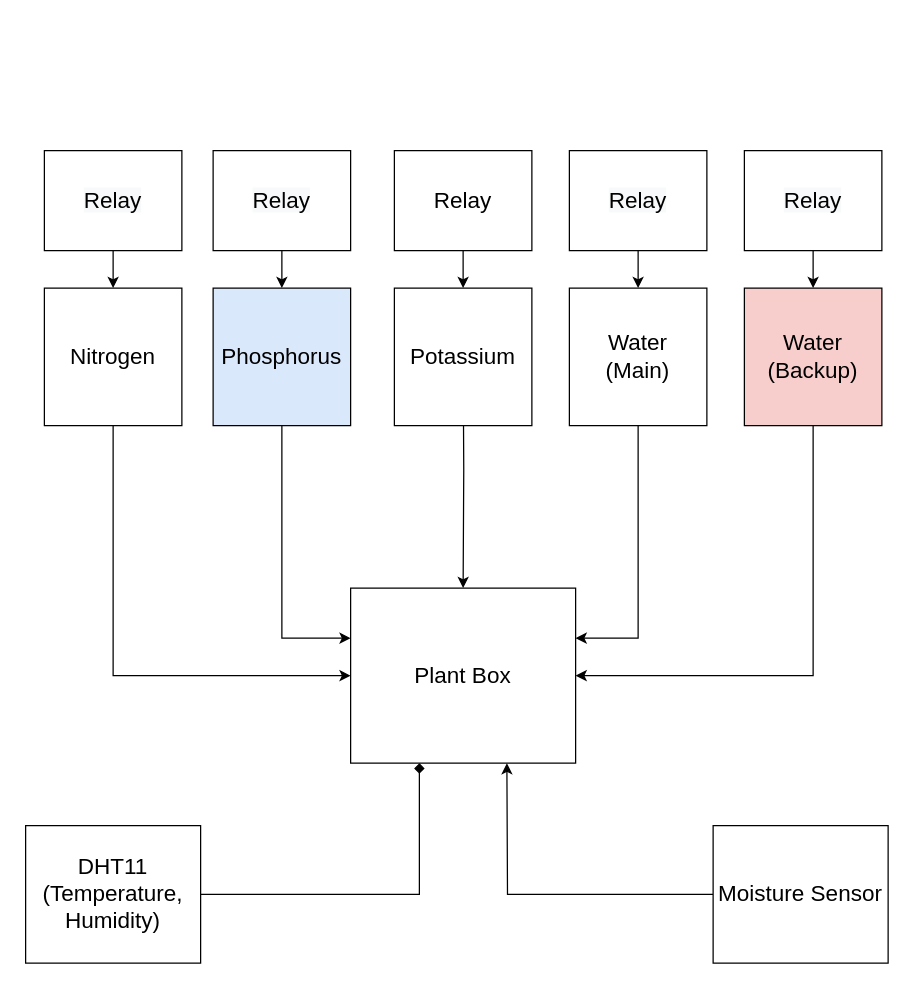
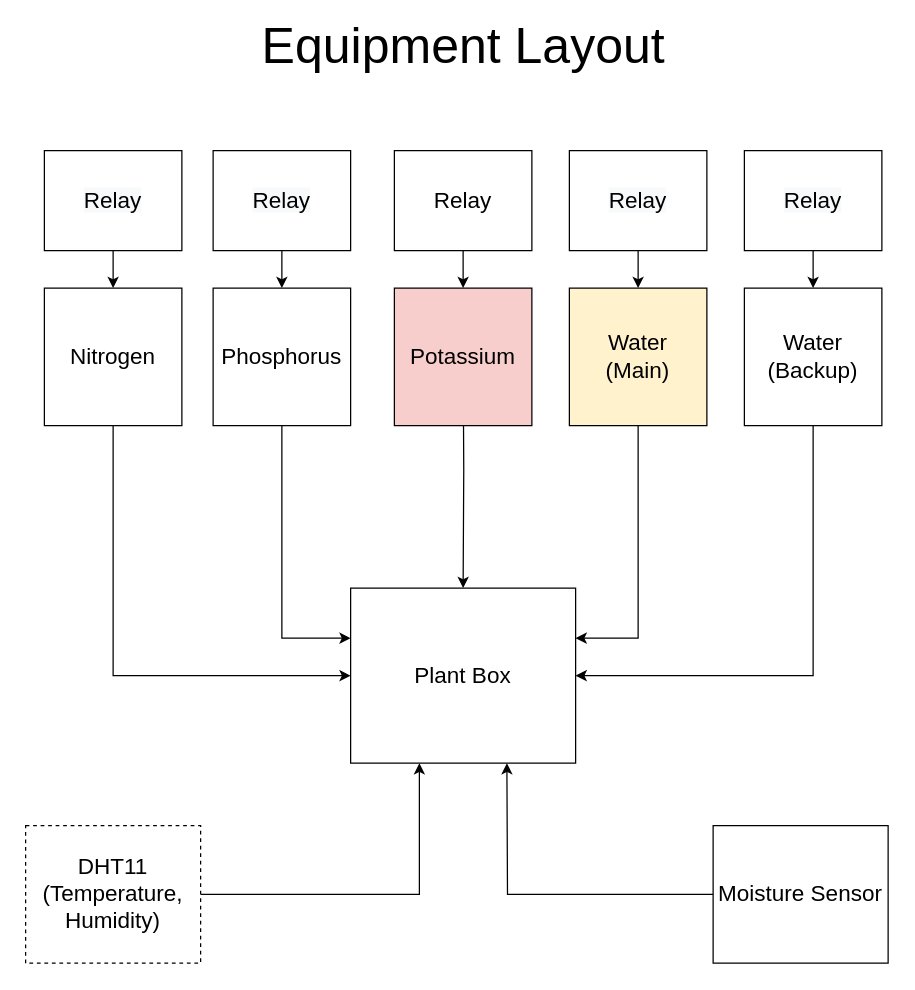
node "Equipment Layout": added
node "Phosphorus": fillcolor #dae8fc -> #ffffff
node "Potassium": fillcolor #ffffff -> #f8cecc
node "Water (Main)": fillcolor #ffffff -> #fff2cc
node "Water (Backup)": fillcolor #f8cecc -> #ffffff
edge "DHT11 (Temperature, Humidity)" -> "Plant Box": arrowhead diamond -> classic
node "DHT11 (Temperature, Humidity)": style solid -> dashed
